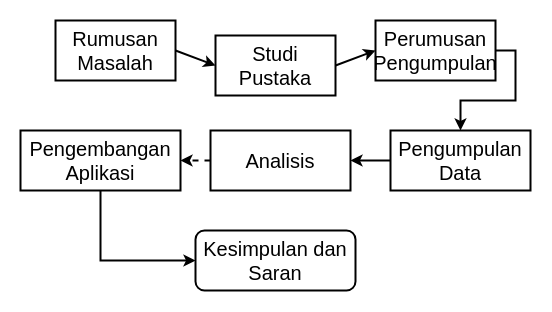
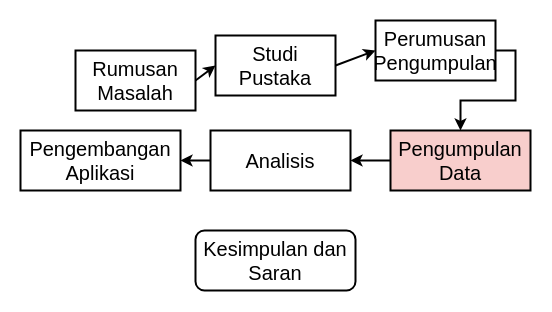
node "Rumusan Masalah": moved (116, 51) -> (136, 81)
edge "Analisis" -> "Pengembangan Aplikasi": style dashed -> solid
node "Pengumpulan Data": fillcolor #ffffff -> #f8cecc
edge "Pengembangan Aplikasi" -> "Kesimpulan dan Saran": removed
